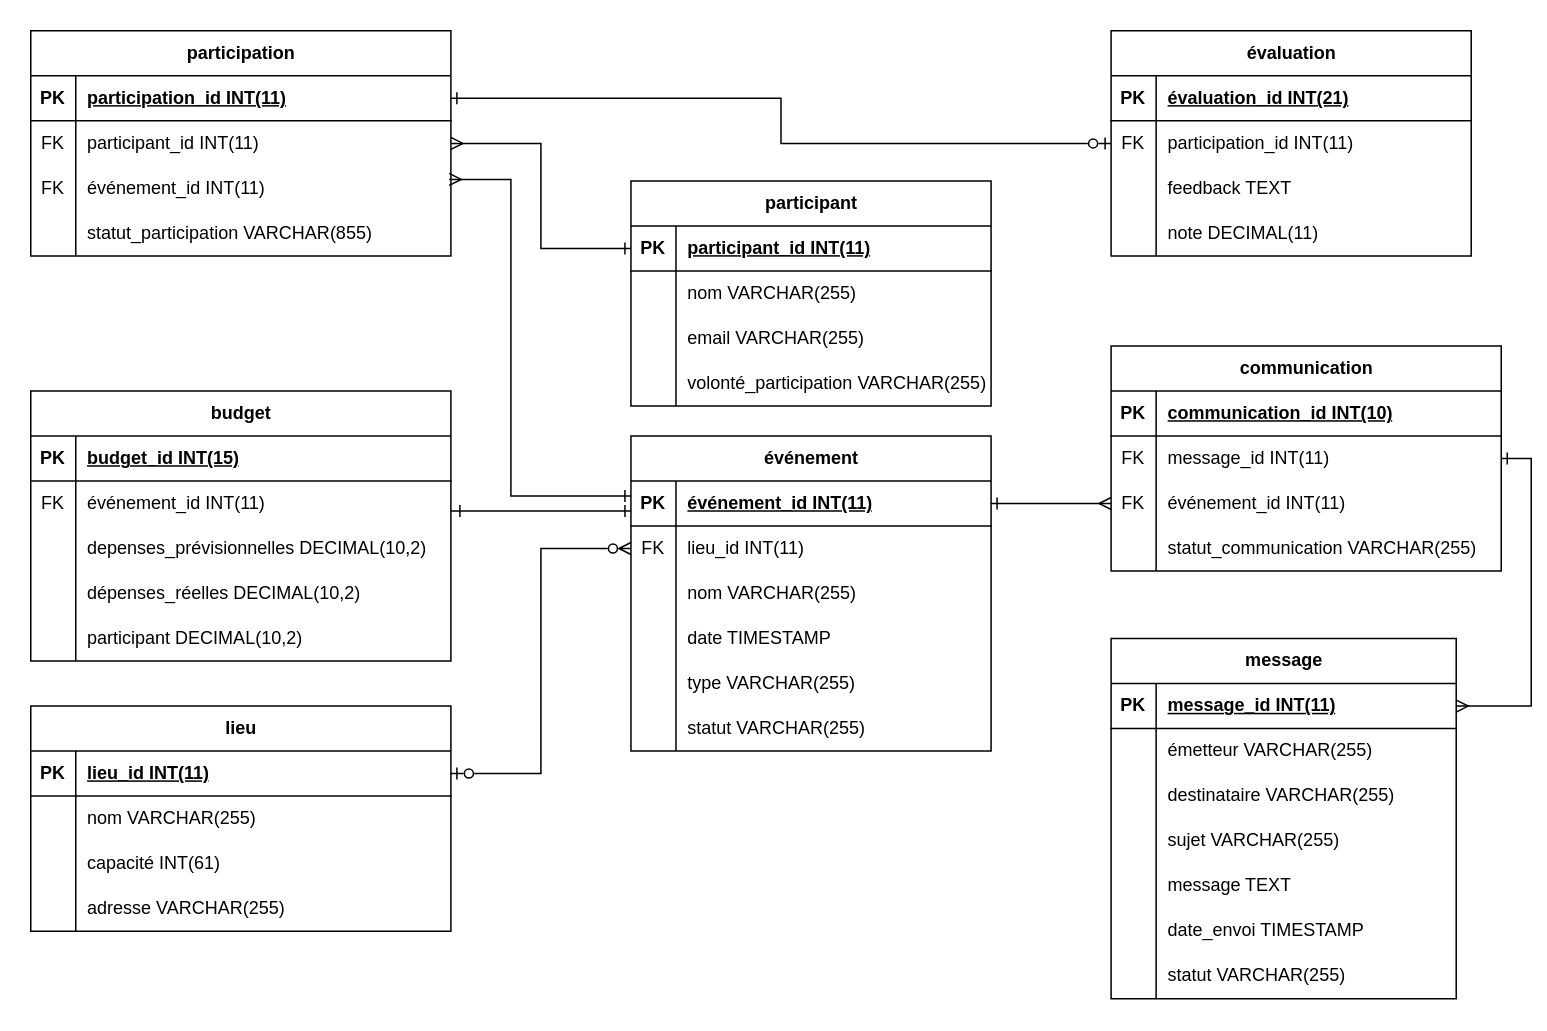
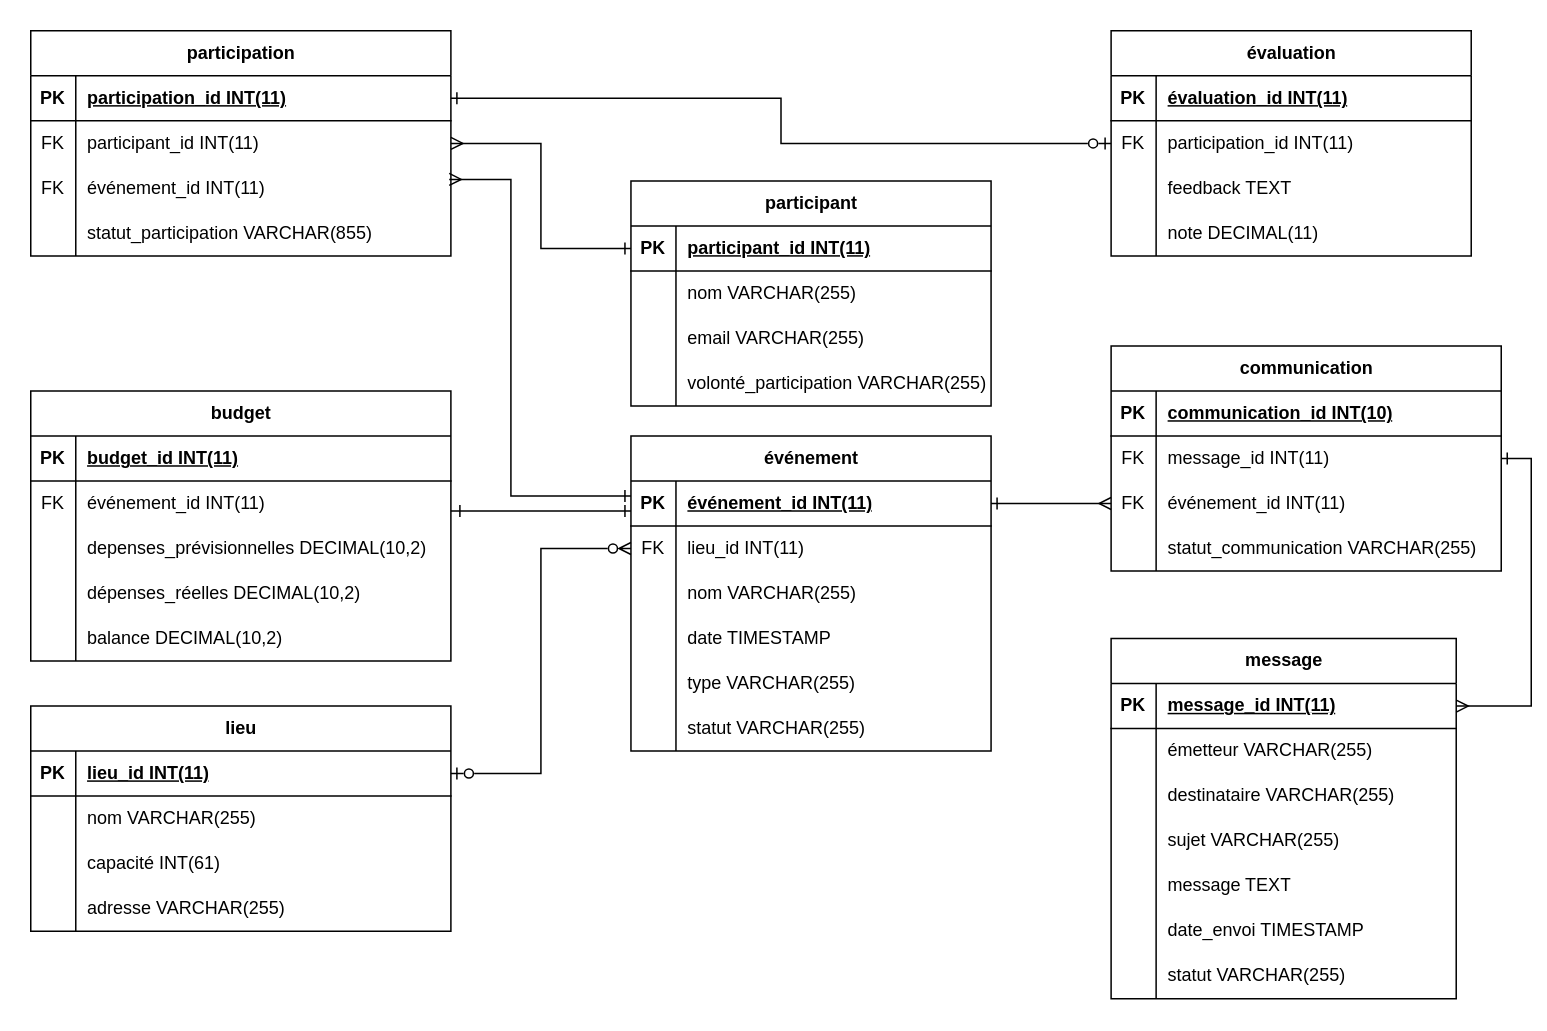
node "évaluation_id INT(21)": label "évaluation_id INT(21)" -> "évaluation_id INT(11)"
node "budget_id INT(15)": label "budget_id INT(15)" -> "budget_id INT(11)"
node "participant DECIMAL(10,2)": label "participant DECIMAL(10,2)" -> "balance DECIMAL(10,2)"
